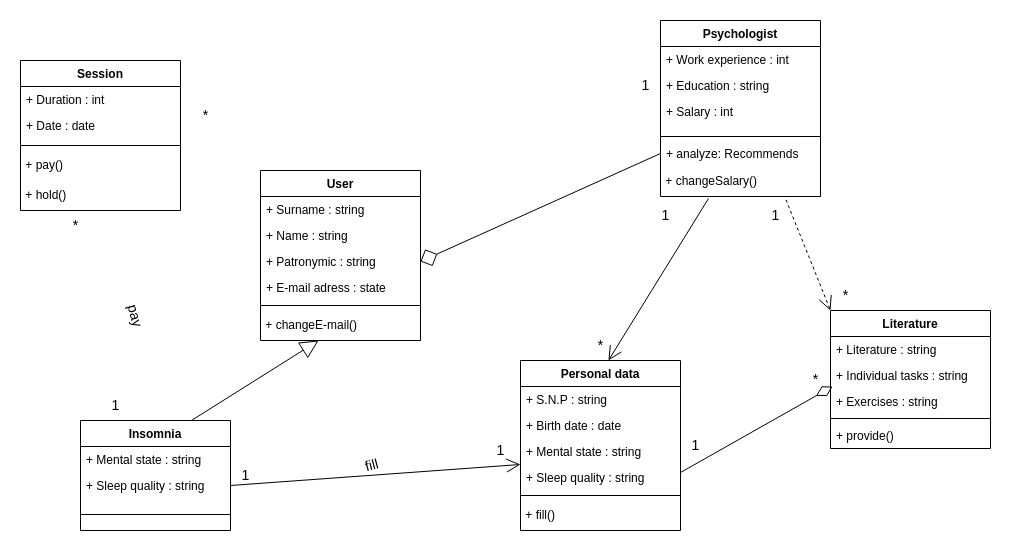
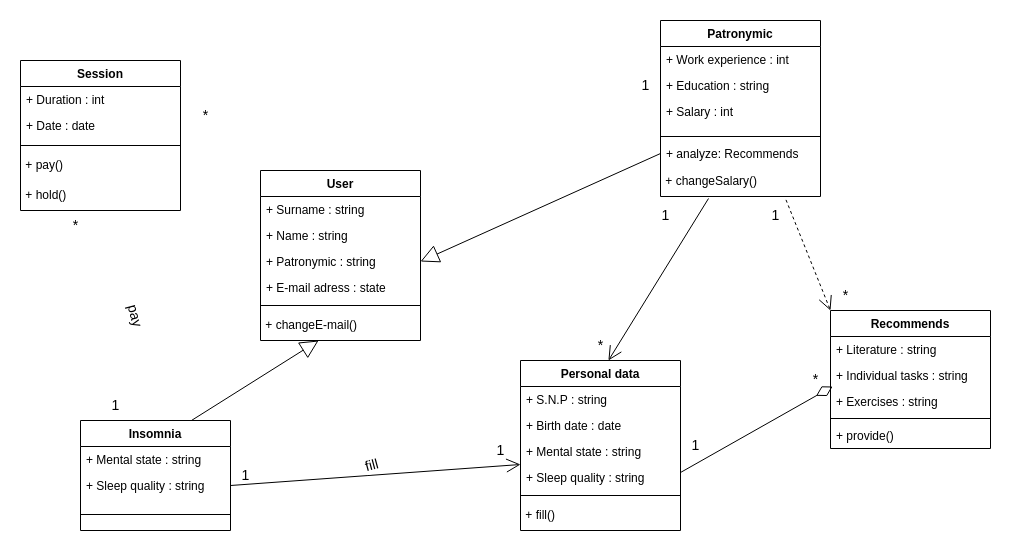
node "Psychologist": label "Psychologist" -> "Patronymic"
edge "+ analyze: Recommends" -> "+ Patronymic : string": arrowhead diamond -> block
node "Literature": label "Literature" -> "Recommends"
